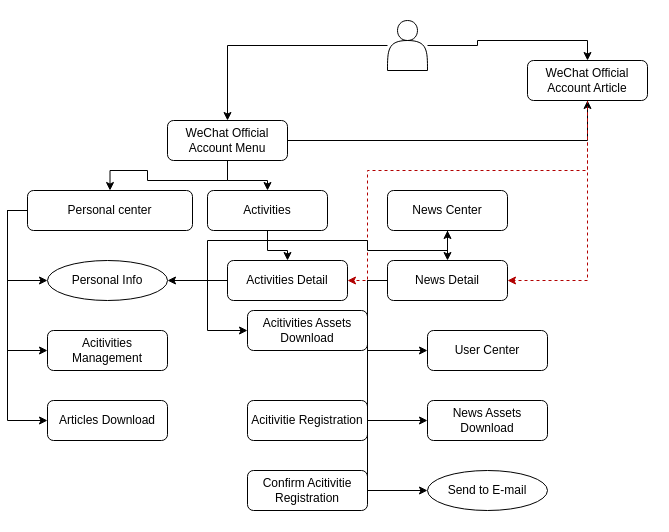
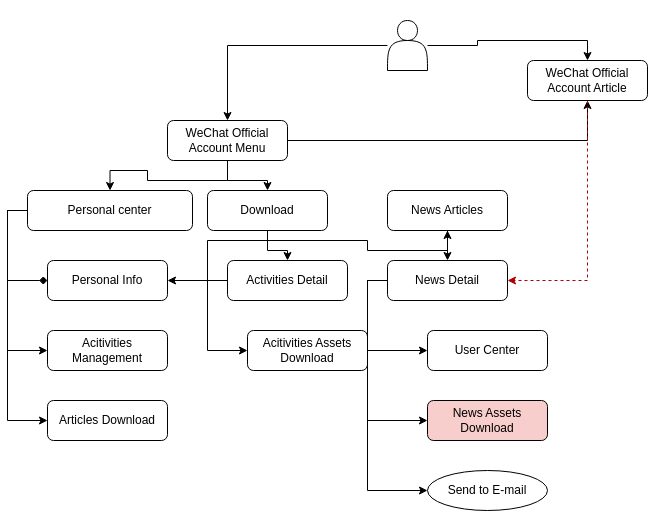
edge "WeChat Official Account Article" -> "Activities Detail": removed
node "Activities": label "Activities" -> "Download"
node "News Center": label "News Center" -> "News Articles"
edge "Personal center" -> "Personal Info": arrowhead classic -> diamond
node "Personal Info": shape ellipse -> rounded rectangle
node "Acitivities Assets Download": moved (308, 331) -> (308, 351)
node "Acitivitie Registration": removed
node "News Assets Download": fillcolor #ffffff -> #f8cecc
node "Confirm Acitivitie Registration": removed
